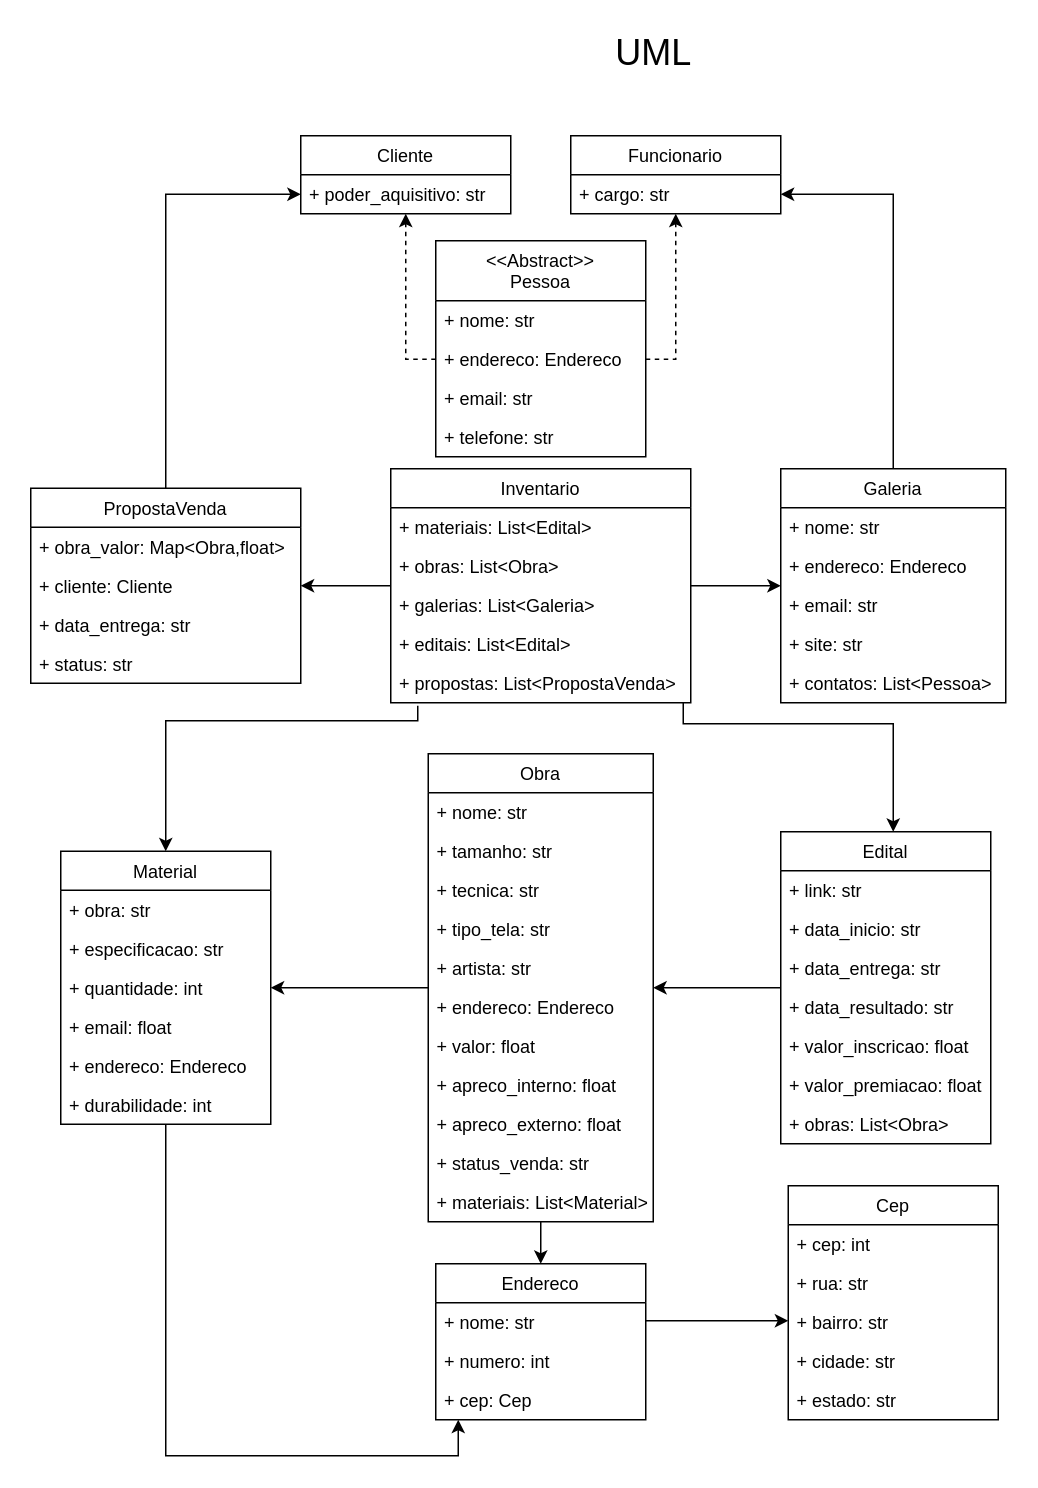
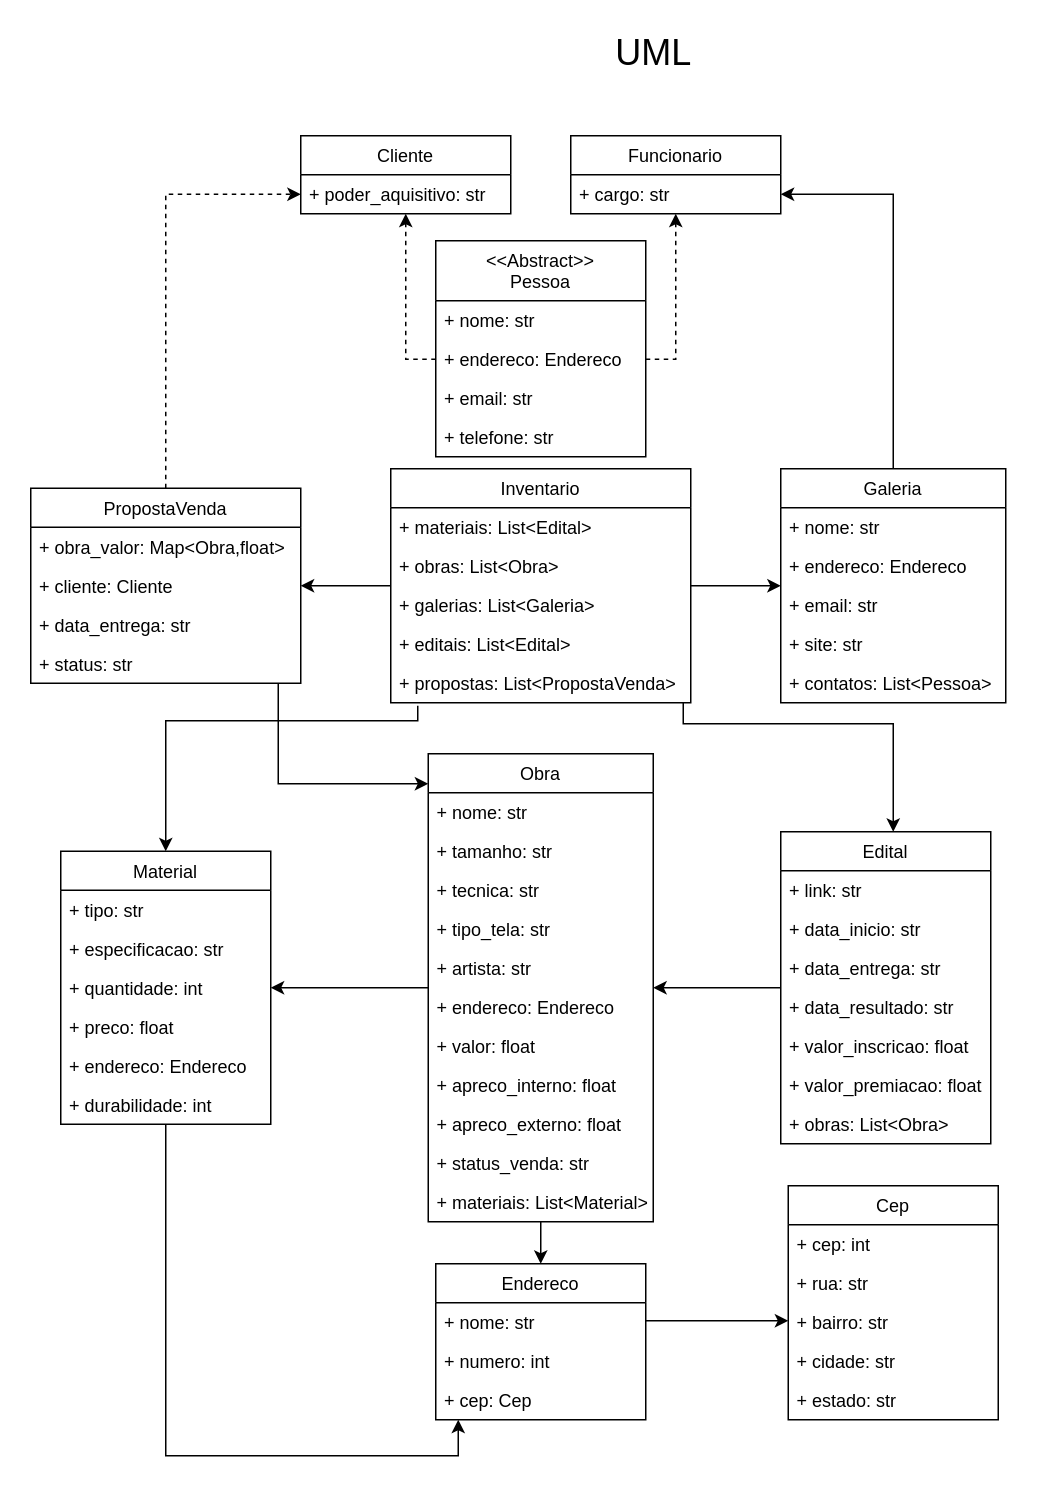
edge "PropostaVenda" -> "+ poder_aquisitivo: str": style solid -> dashed
edge "PropostaVenda" -> "Obra": added
node "+ obra: str": label "+ obra: str" -> "+ tipo: str"
node "+ email: float": label "+ email: float" -> "+ preco: float"
